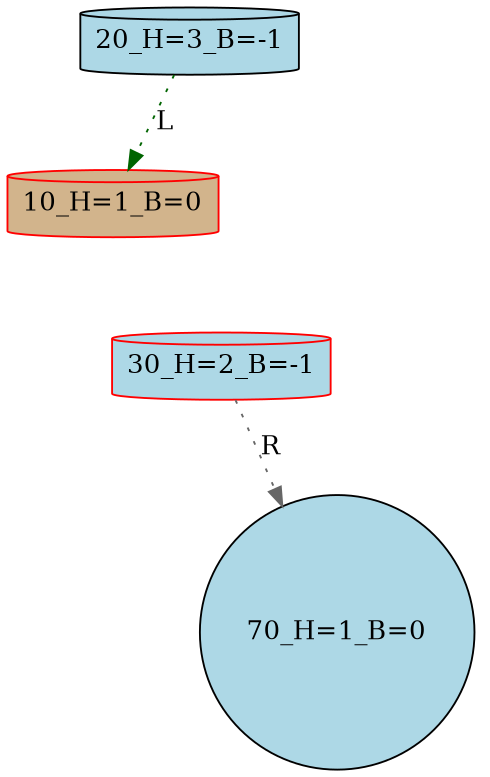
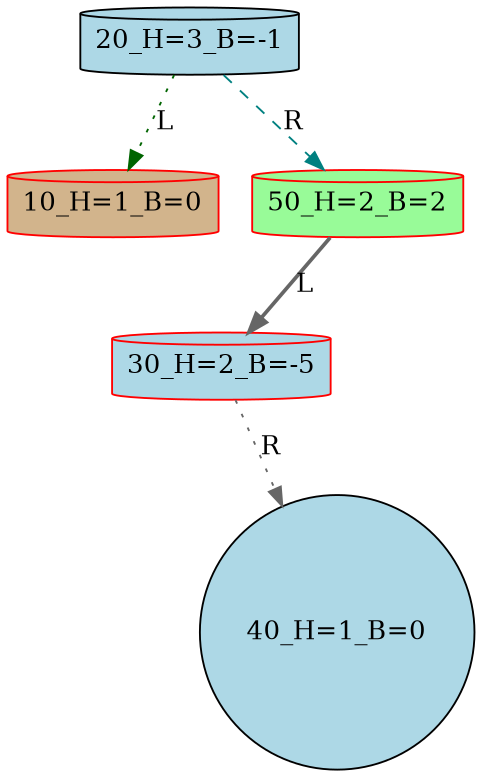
node "50_H=2_B=2": added
node "30_H=2_B=-1": label "30_H=2_B=-1" -> "30_H=2_B=-5"
node "70_H=1_B=0": label "70_H=1_B=0" -> "40_H=1_B=0"
